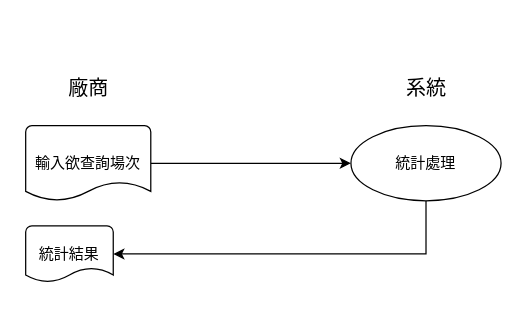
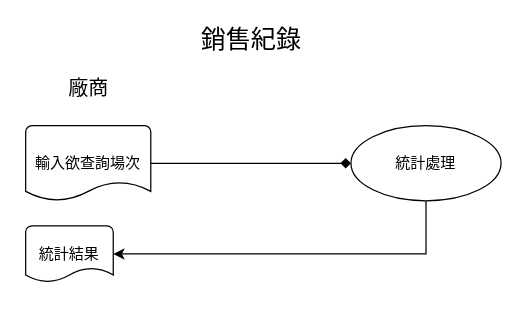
node "銷售紀錄": added
node "系統": removed
edge "輸入欲查詢場次" -> "統計處理": arrowhead classic -> diamond
